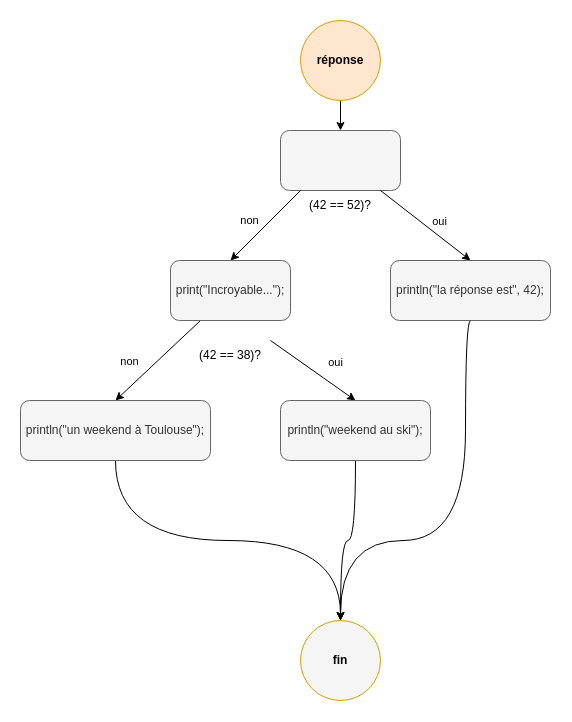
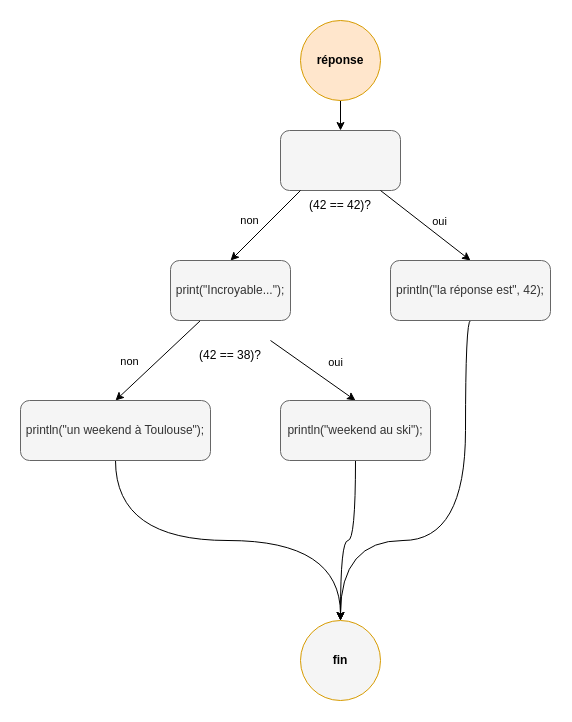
node "(42 == 52)?": label "(42 == 52)?" -> "(42 == 42)?"
